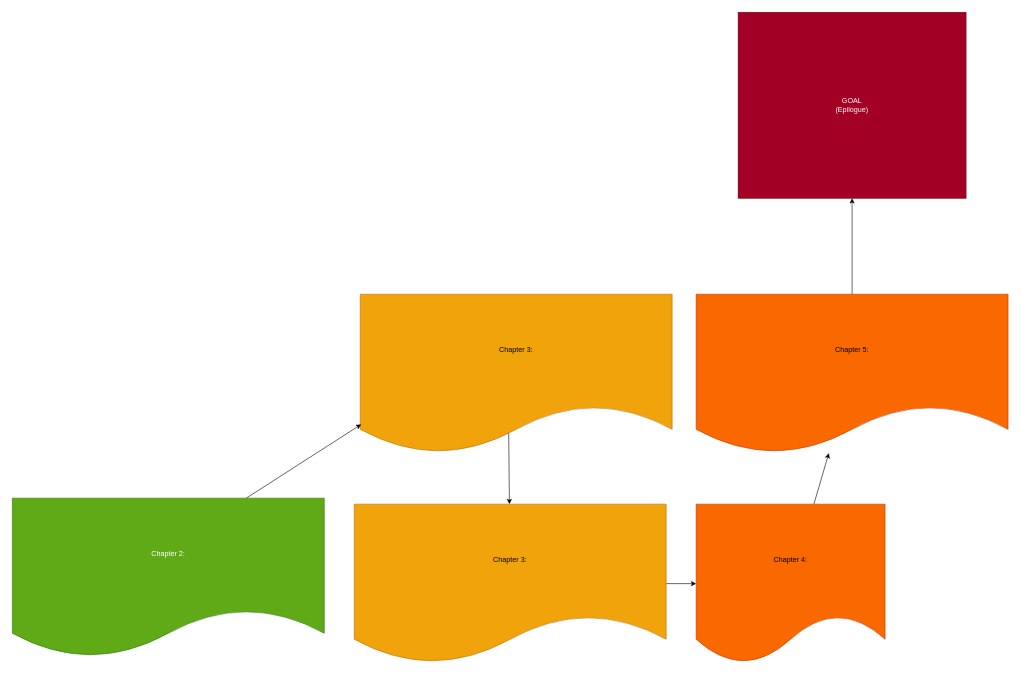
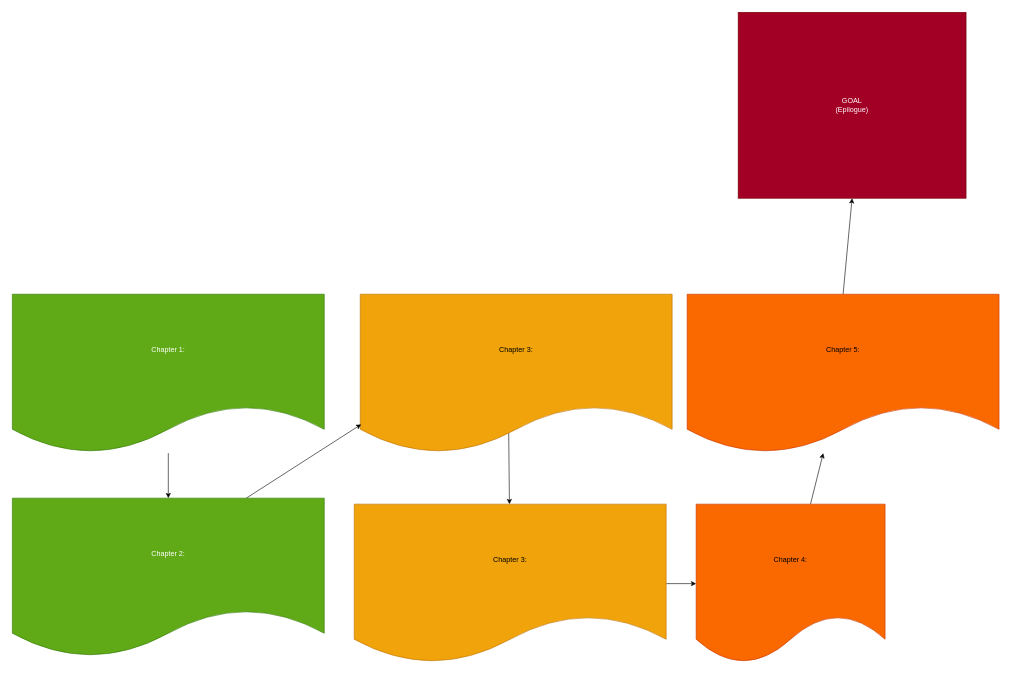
node "Chapter 1:": added
node "Chapter 5:": moved (852, 374) -> (843, 374)
edge "Chapter 1:" -> "Chapter 2:": added
